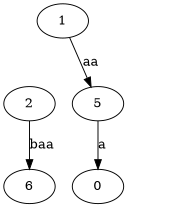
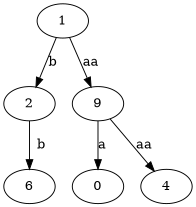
edge "1" -> "2": added, label "b"
node "5": label "5" -> "9"
edge "2" -> "6": label "baa" -> "b"
node "4": added
